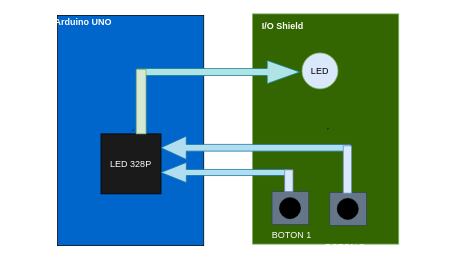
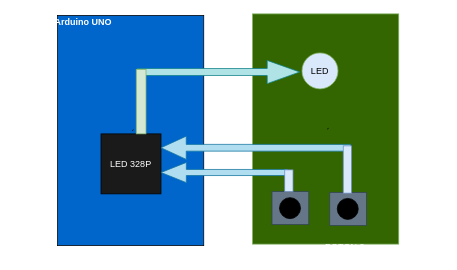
node "I/O Shield": removed
node "BOTON 1": moved (291, 235) -> (288, 250)
